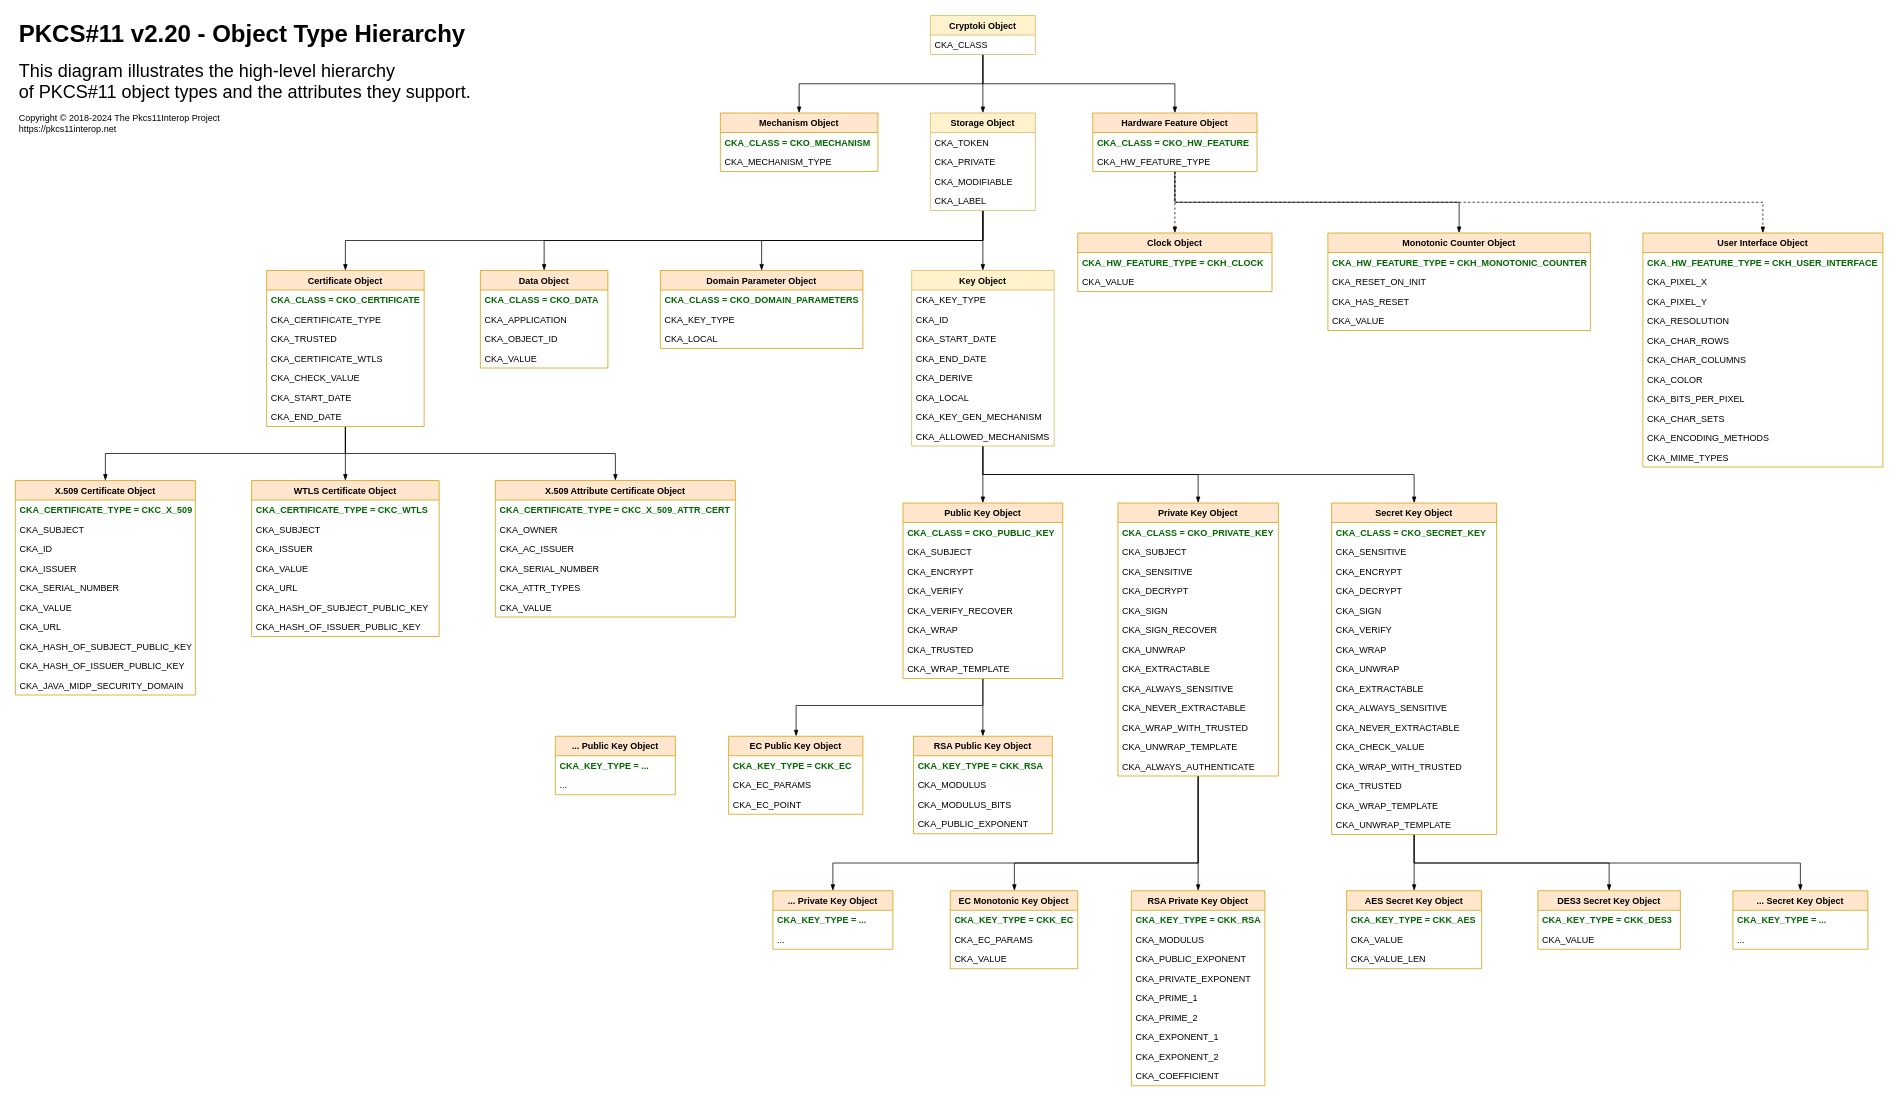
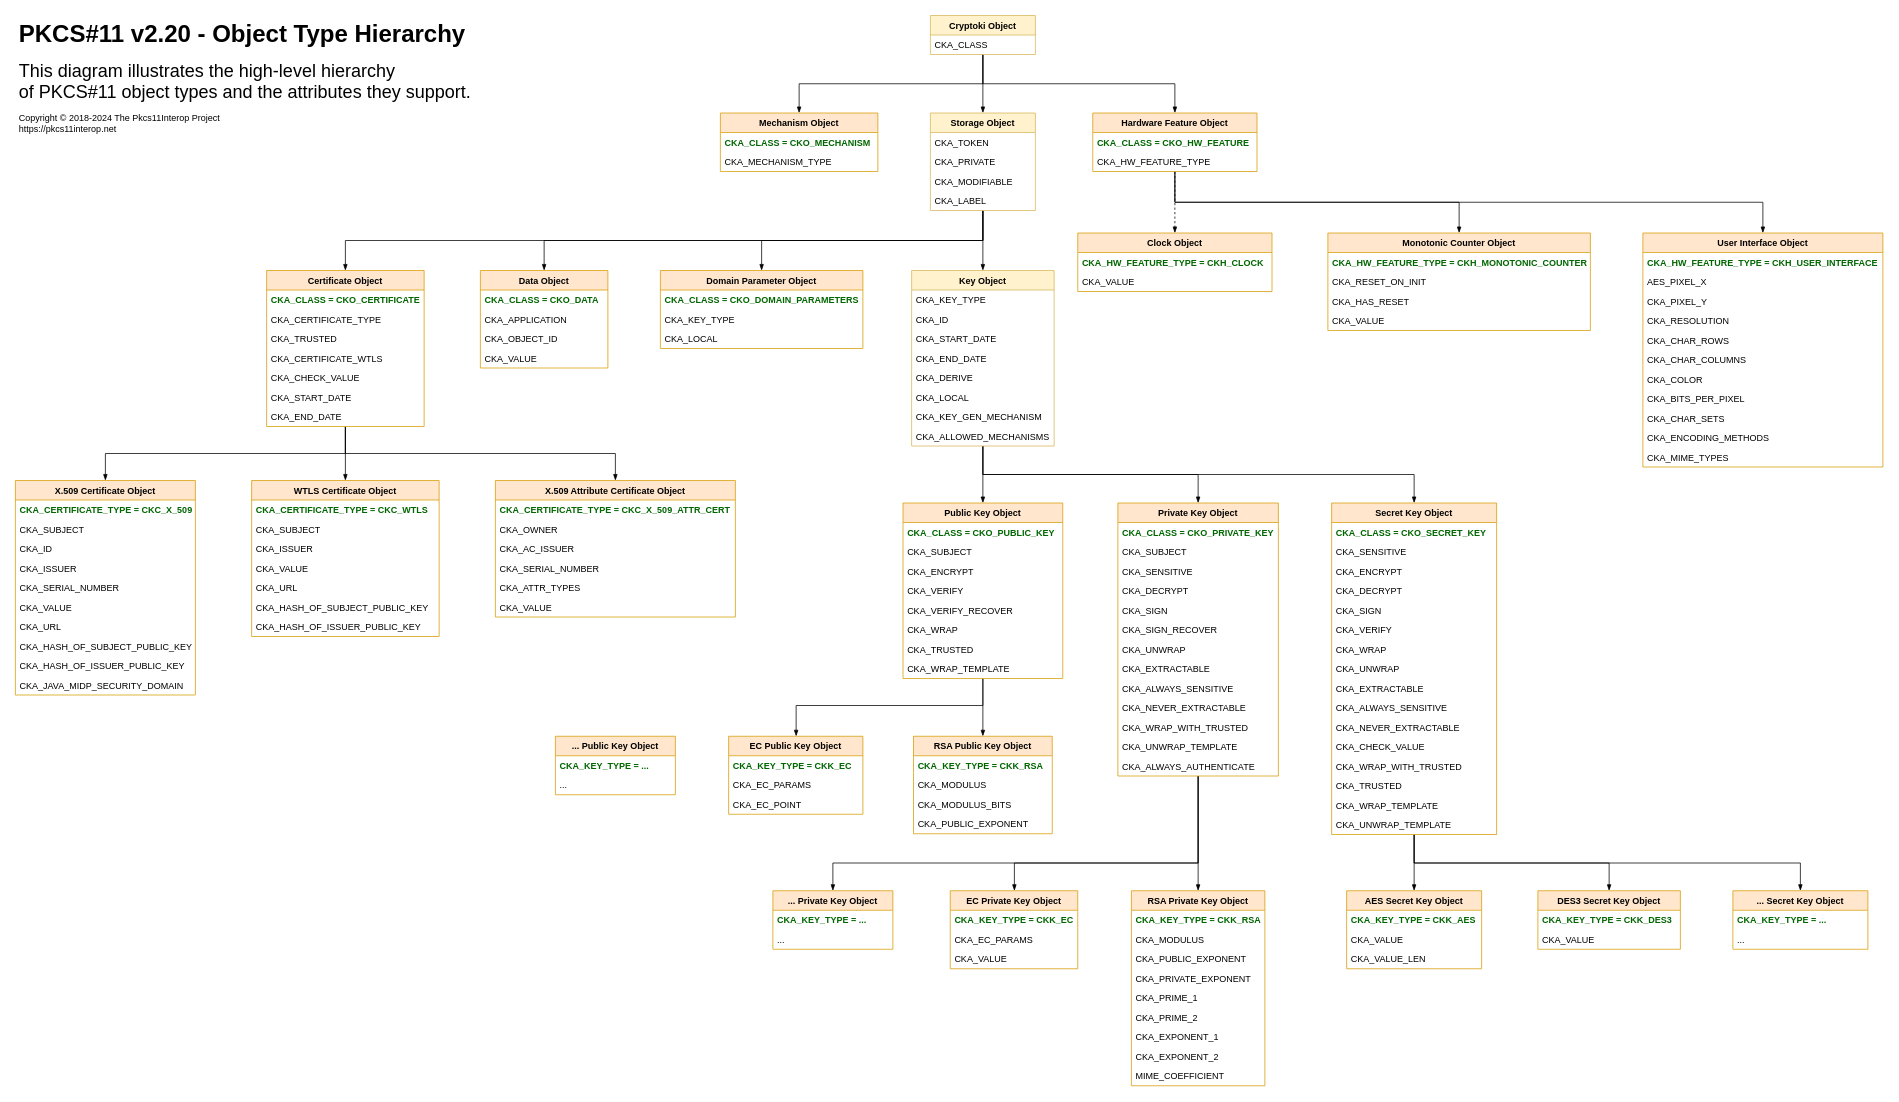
edge "Hardware Feature Object" -> "User Interface Object": style dashed -> solid
node "CKA_PIXEL_X": label "CKA_PIXEL_X" -> "AES_PIXEL_X"
node "EC Monotonic Key Object": label "EC Monotonic Key Object" -> "EC Private Key Object"
node "CKA_COEFFICIENT": label "CKA_COEFFICIENT" -> "MIME_COEFFICIENT"
